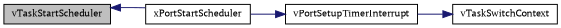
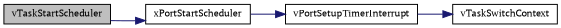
edge "xPortStartScheduler" -> "vTaskStartScheduler": reversed
